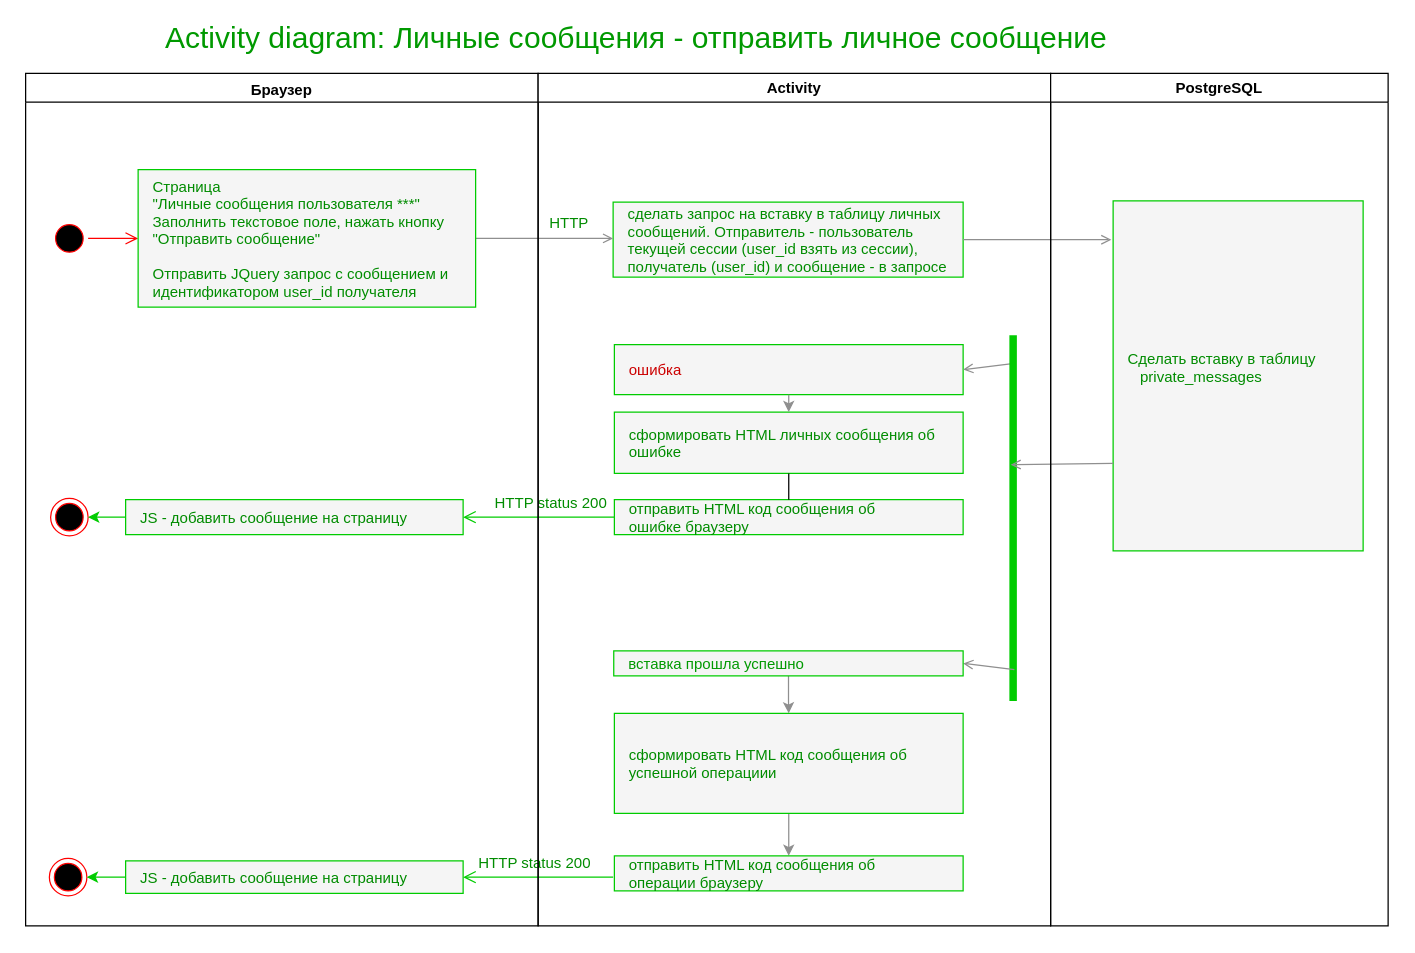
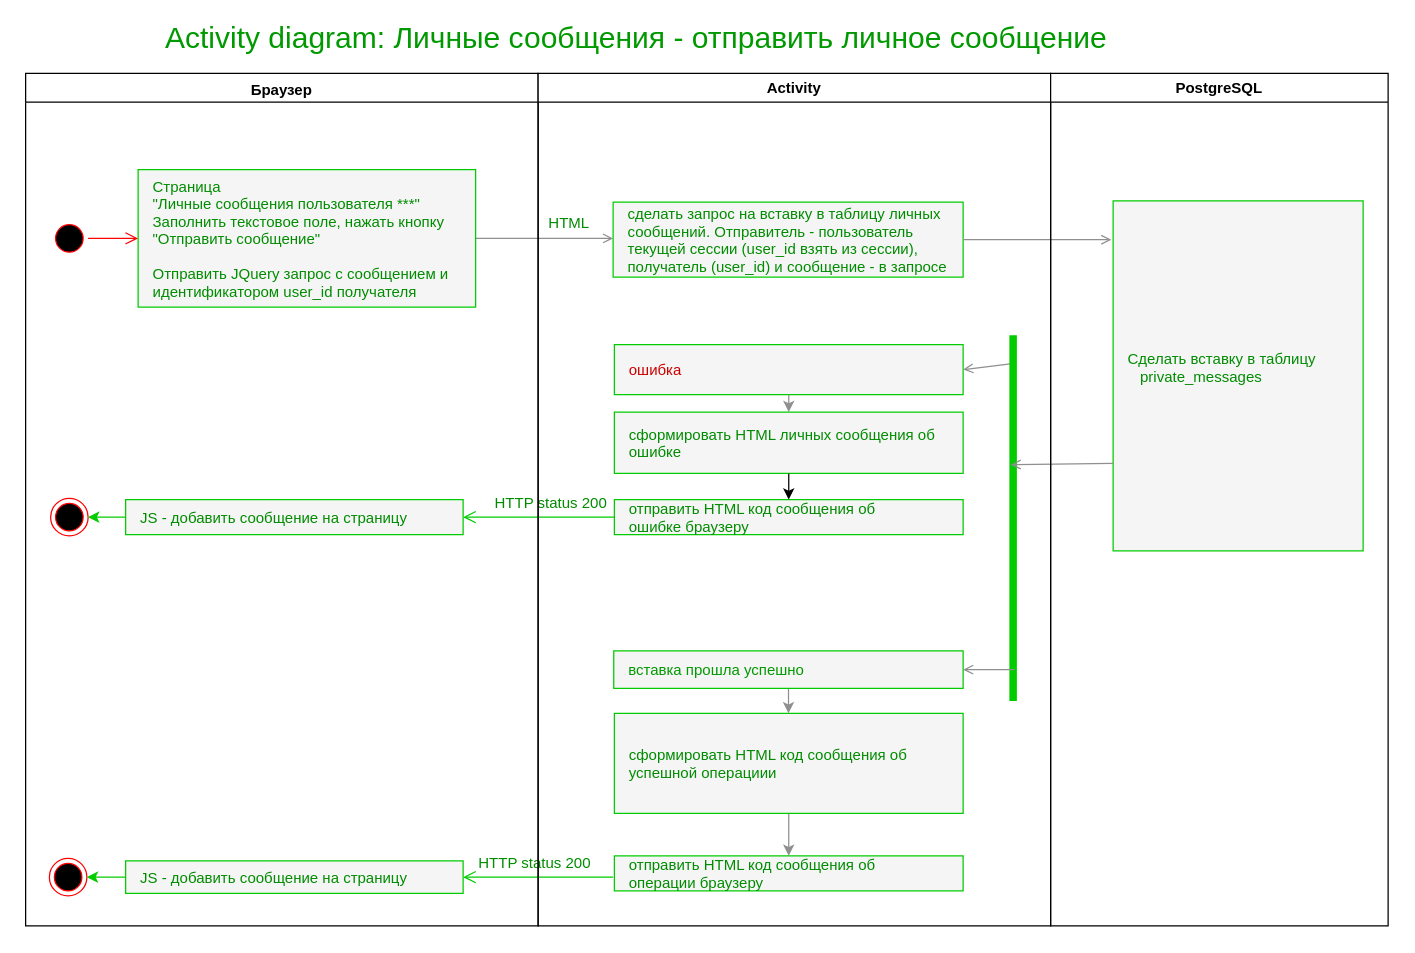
node "HTTP": label "HTTP" -> "HTML"
edge "сформировать HTML личных сообщения об ошибке" -- "отправить HTML код сообщения об ошибке браузеру": arrowhead none -> classic
node "вставка прошла успешно": size 349x25 -> 349x38
